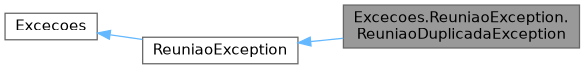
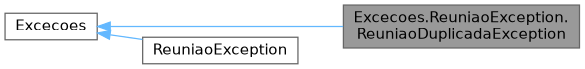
edge "Excecoes.ReuniaoException. ReuniaoDuplicadaException" -> "ReuniaoException": now "Excecoes.ReuniaoException. ReuniaoDuplicadaException" -> "Excecoes"
